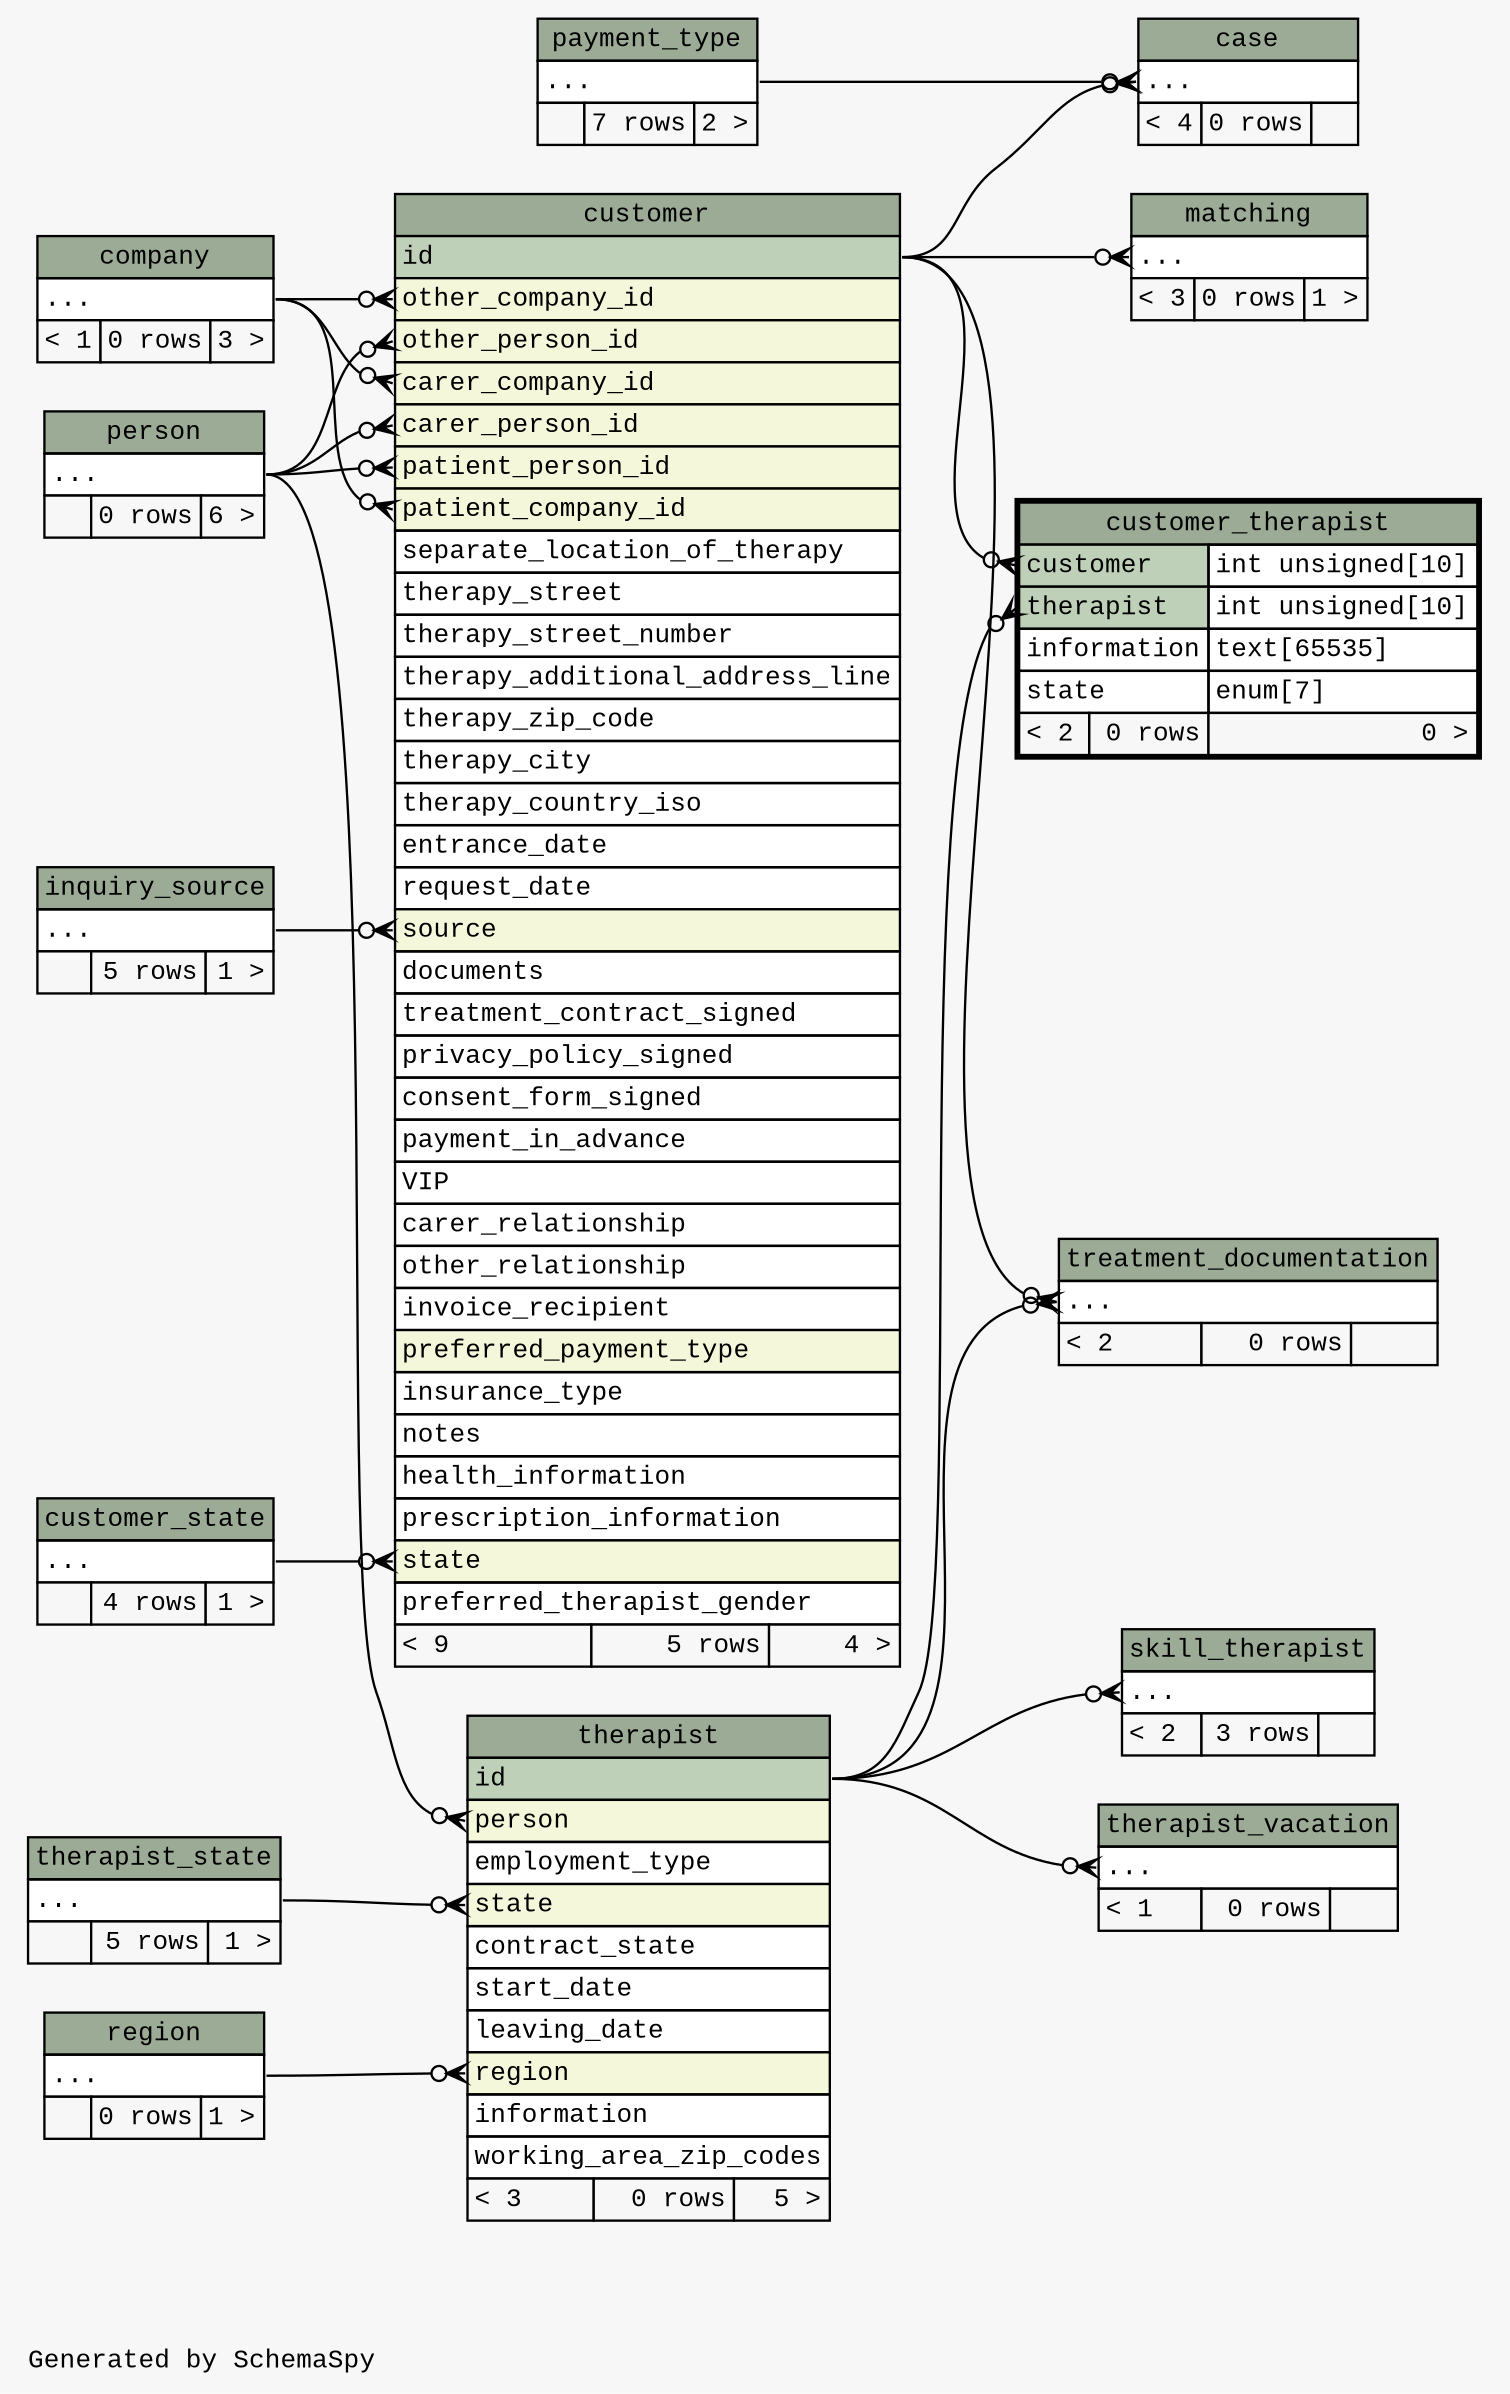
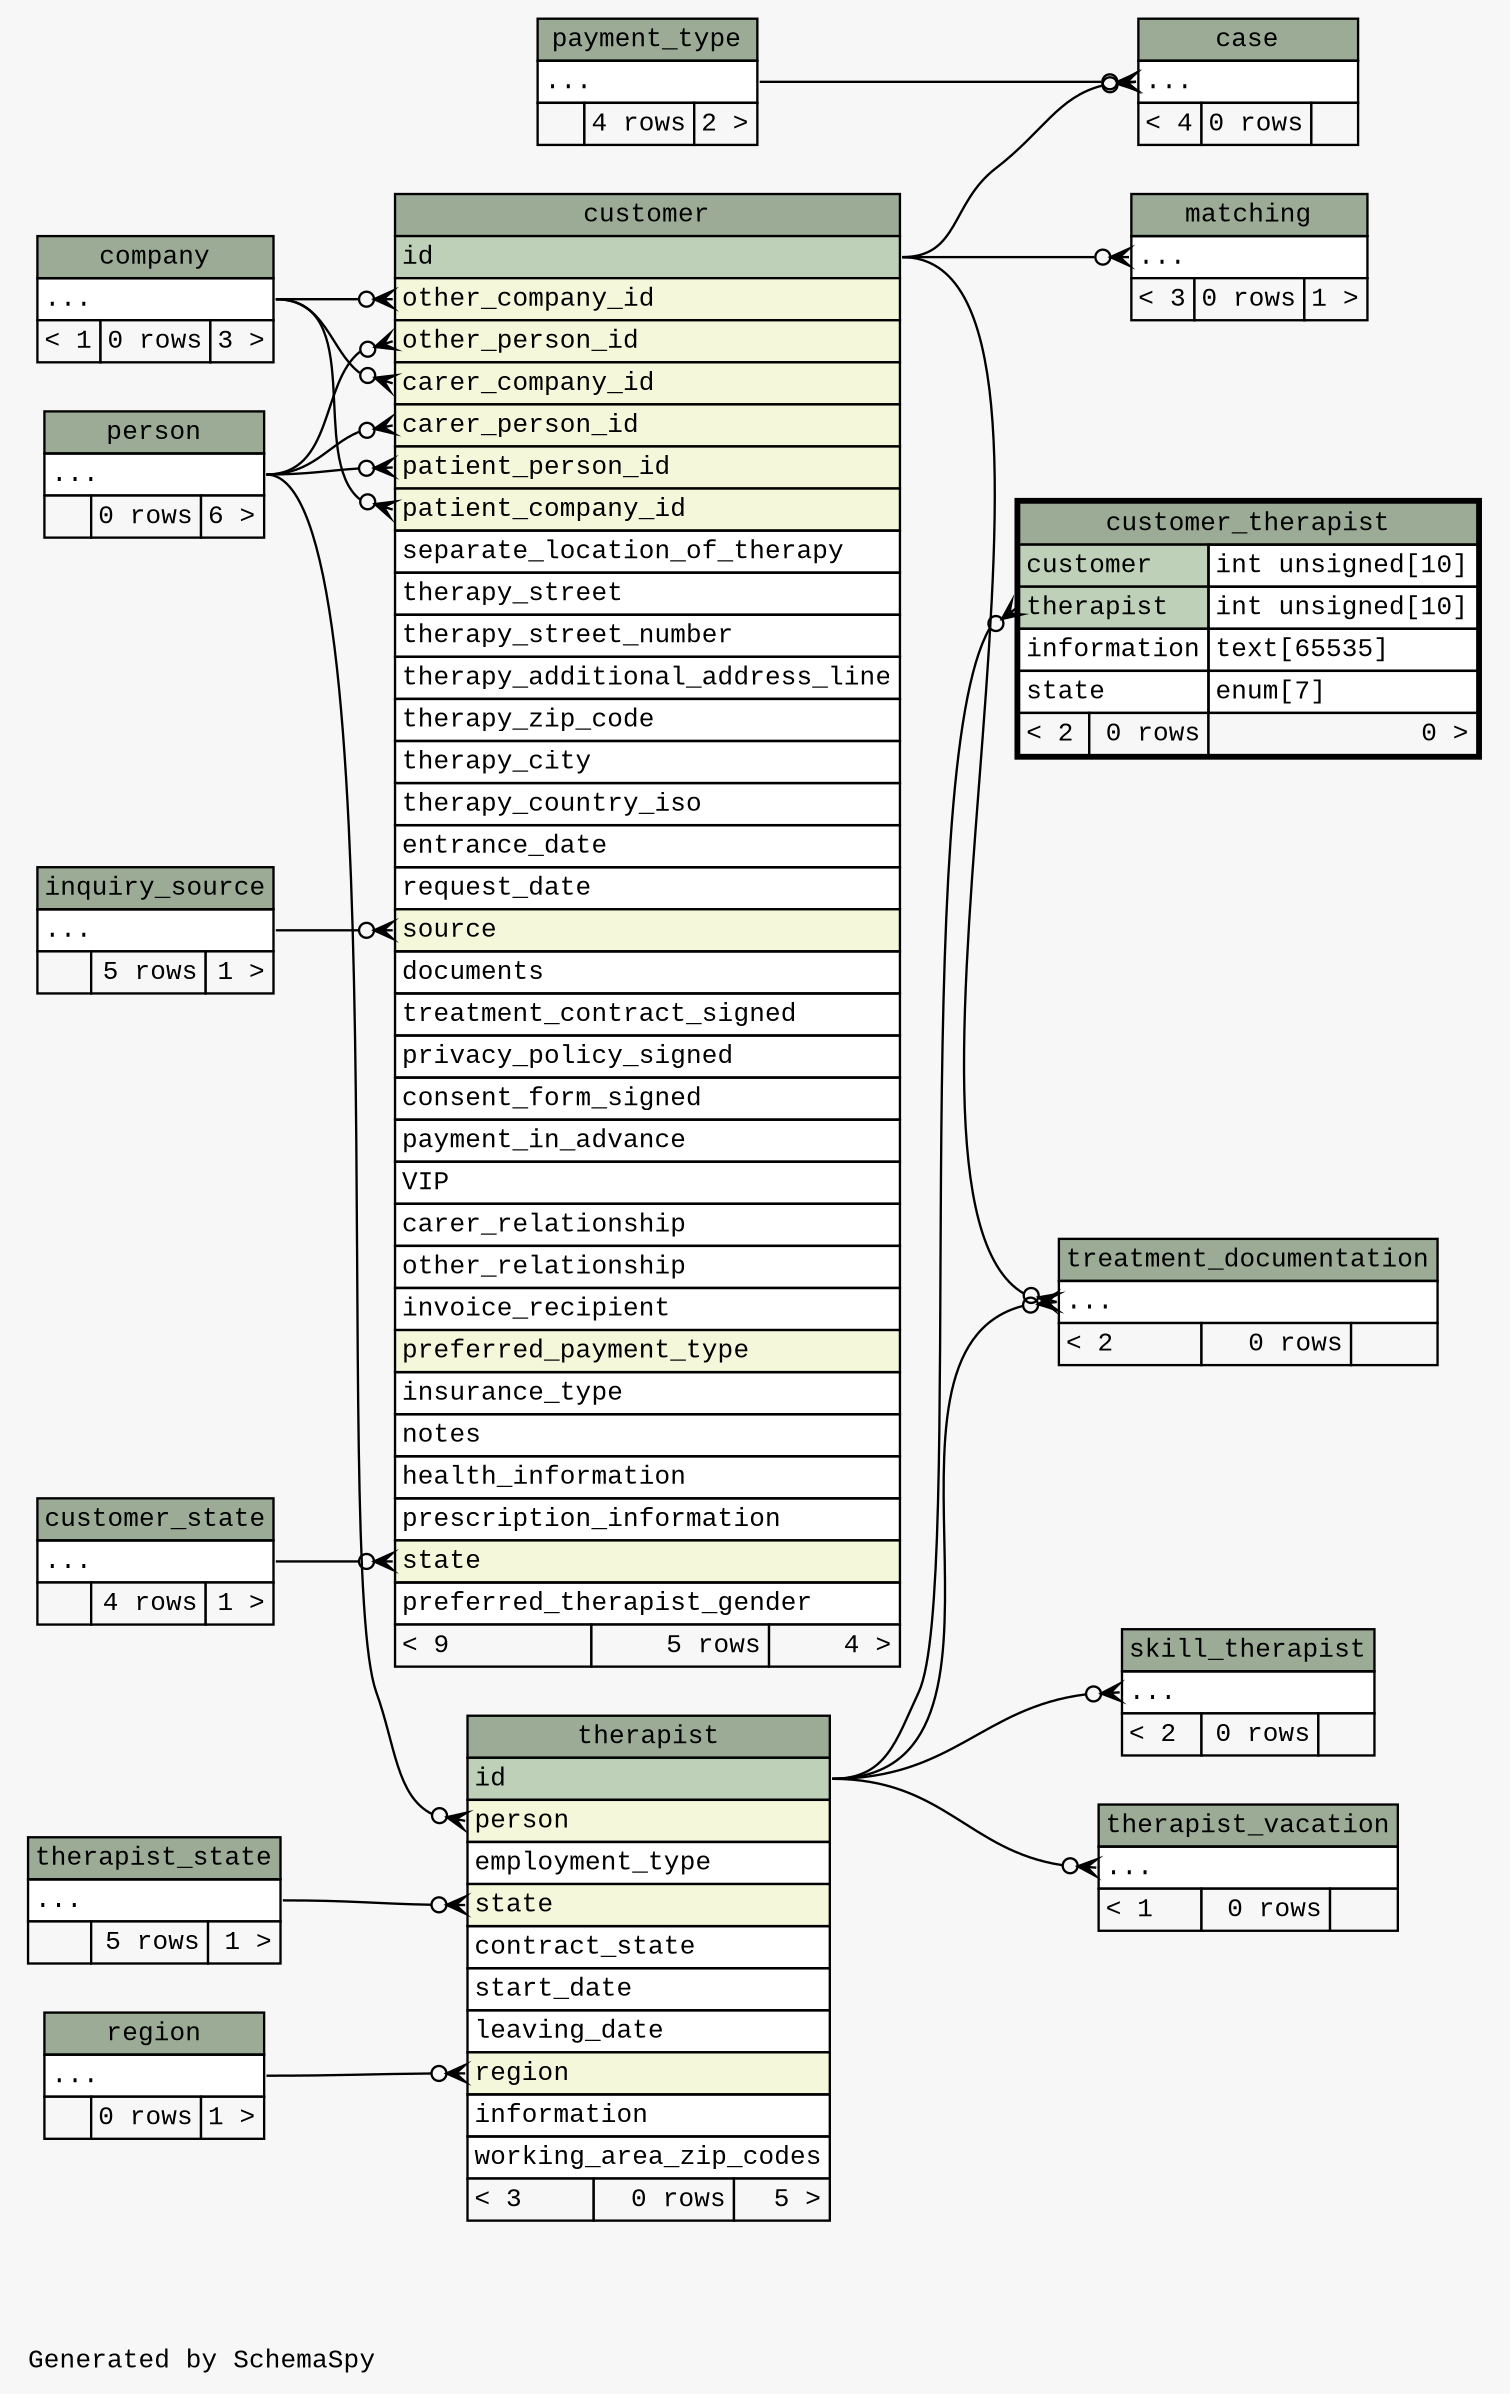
node "payment_type": text "7 rows" -> "4 rows"
edge "customer" -> "customer_therapist": removed
node "skill_therapist": text "3 rows" -> "0 rows"
